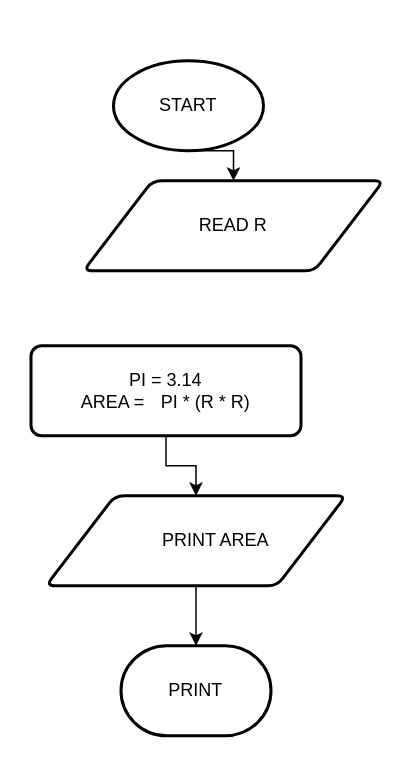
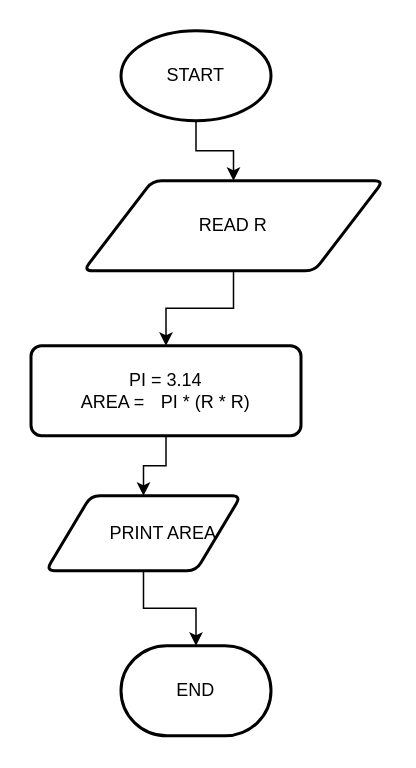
node "START": moved (188, 106) -> (196, 76)
edge "READ R" -> "PI = 3.14 AREA = PI * (R * R)": added
node "PRINT AREA": size 300x90 -> 195x75
node "PRINT": label "PRINT" -> "END"
